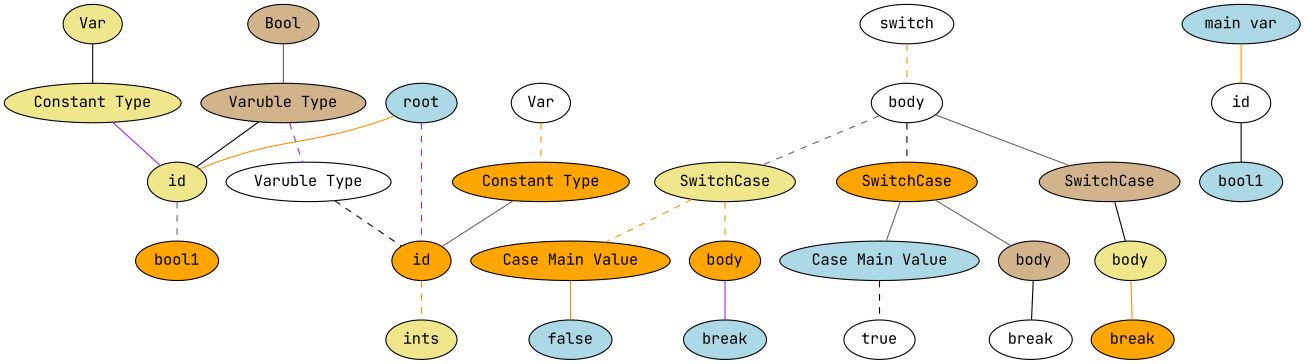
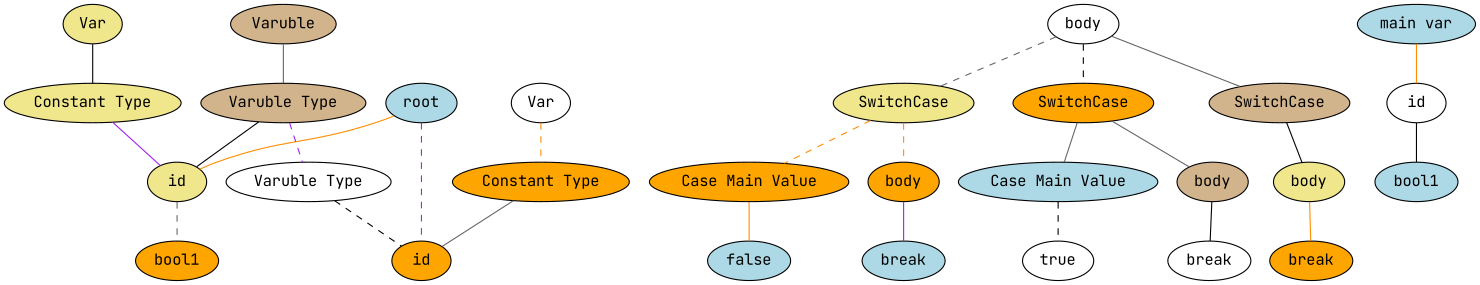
node "Bool": label "Bool" -> "Varuble"
node "switch": removed
node "ints": removed
